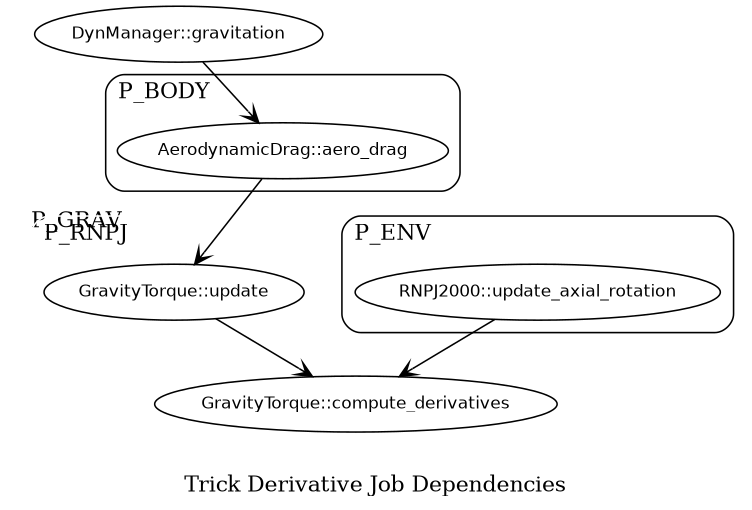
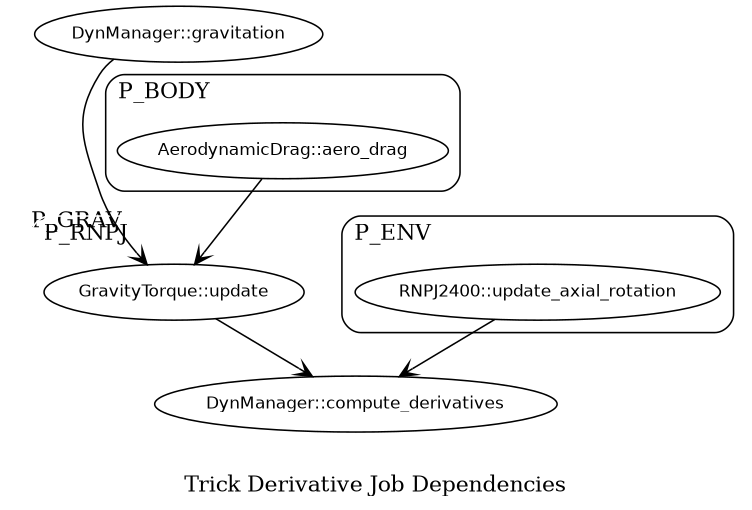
edge "DynManager::gravitation" -> "AerodynamicDrag::aero_drag": now "DynManager::gravitation" -> "GravityTorque::update"
node "RNPJ2000::update_axial_rotation": label "RNPJ2000::update_axial_rotation" -> "RNPJ2400::update_axial_rotation"
node "GravityTorque::compute_derivatives": label "GravityTorque::compute_derivatives" -> "DynManager::compute_derivatives"
